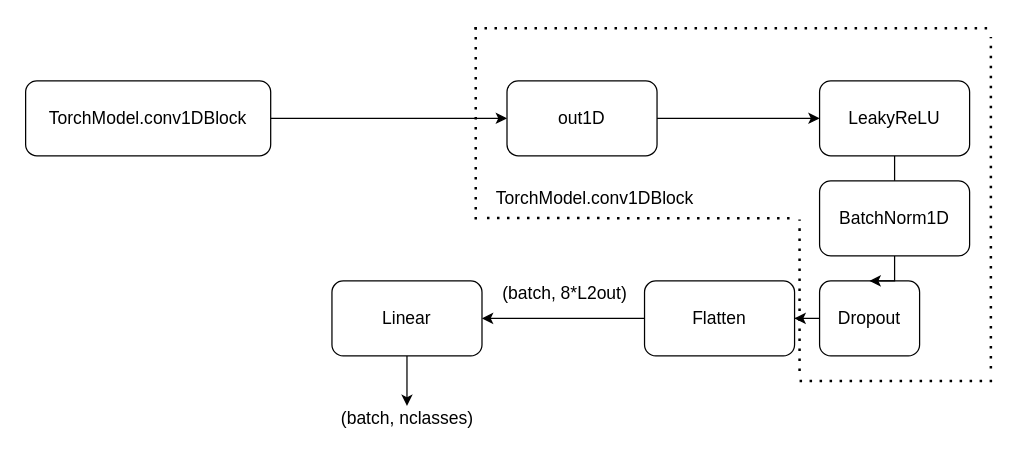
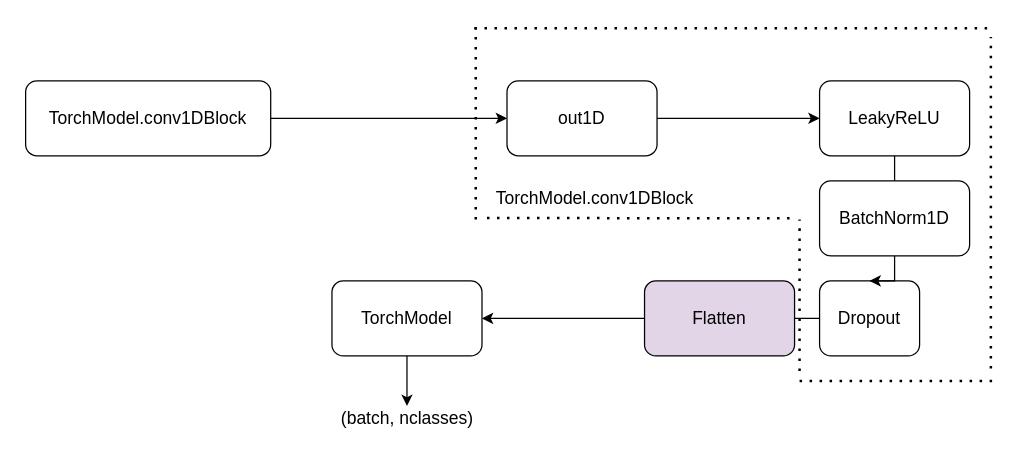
node "(batch, 8*L2out)": removed
node "Linear": label "Linear" -> "TorchModel"
node "Flatten": fillcolor #ffffff -> #e1d5e7
edge "Dropout" -> "Flatten": arrowhead classic -> none
